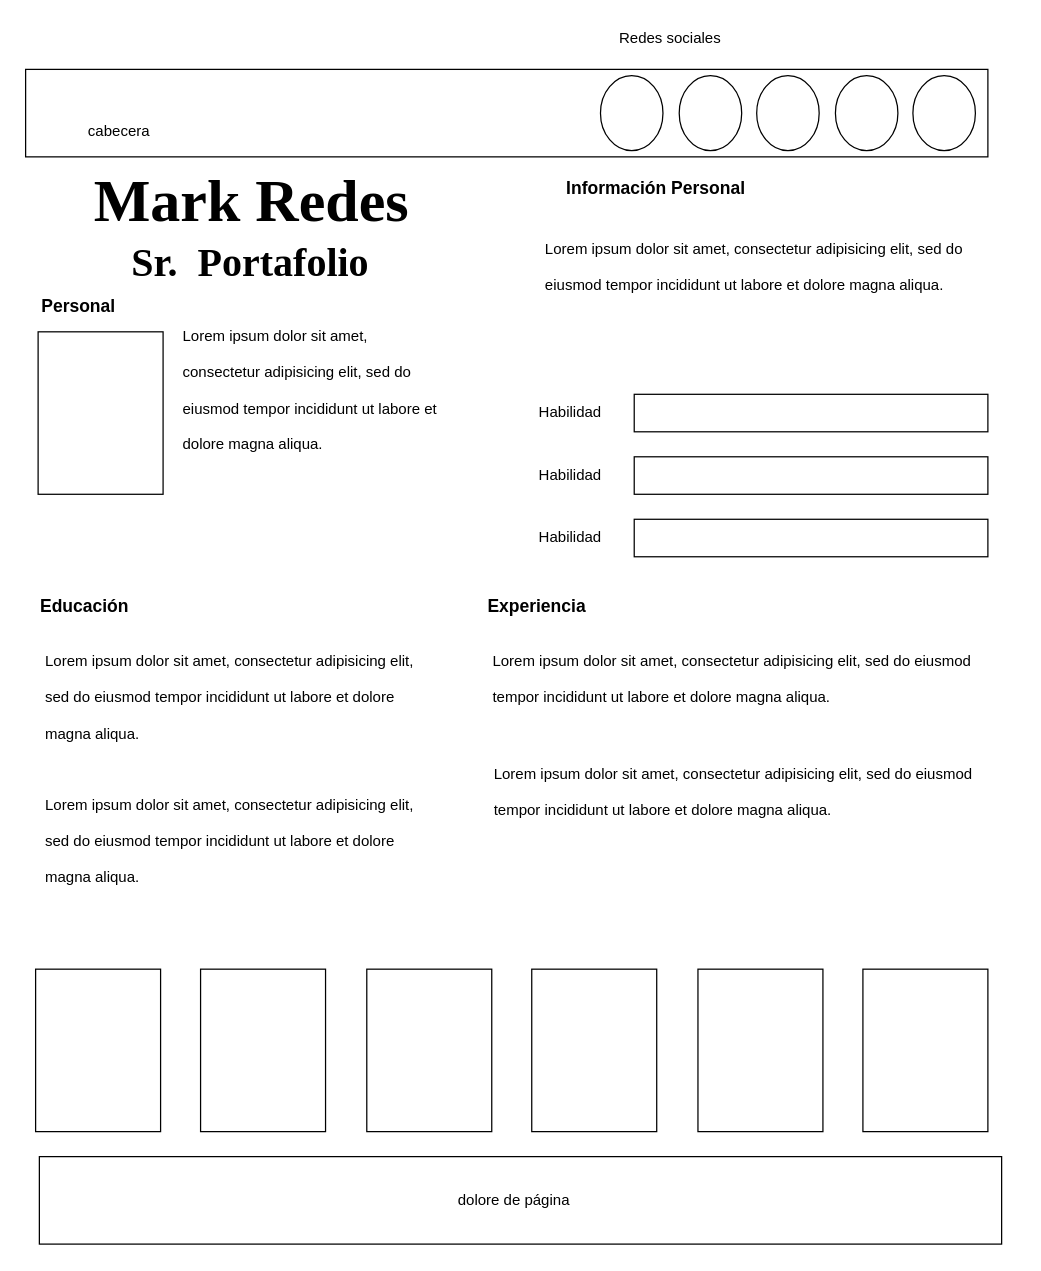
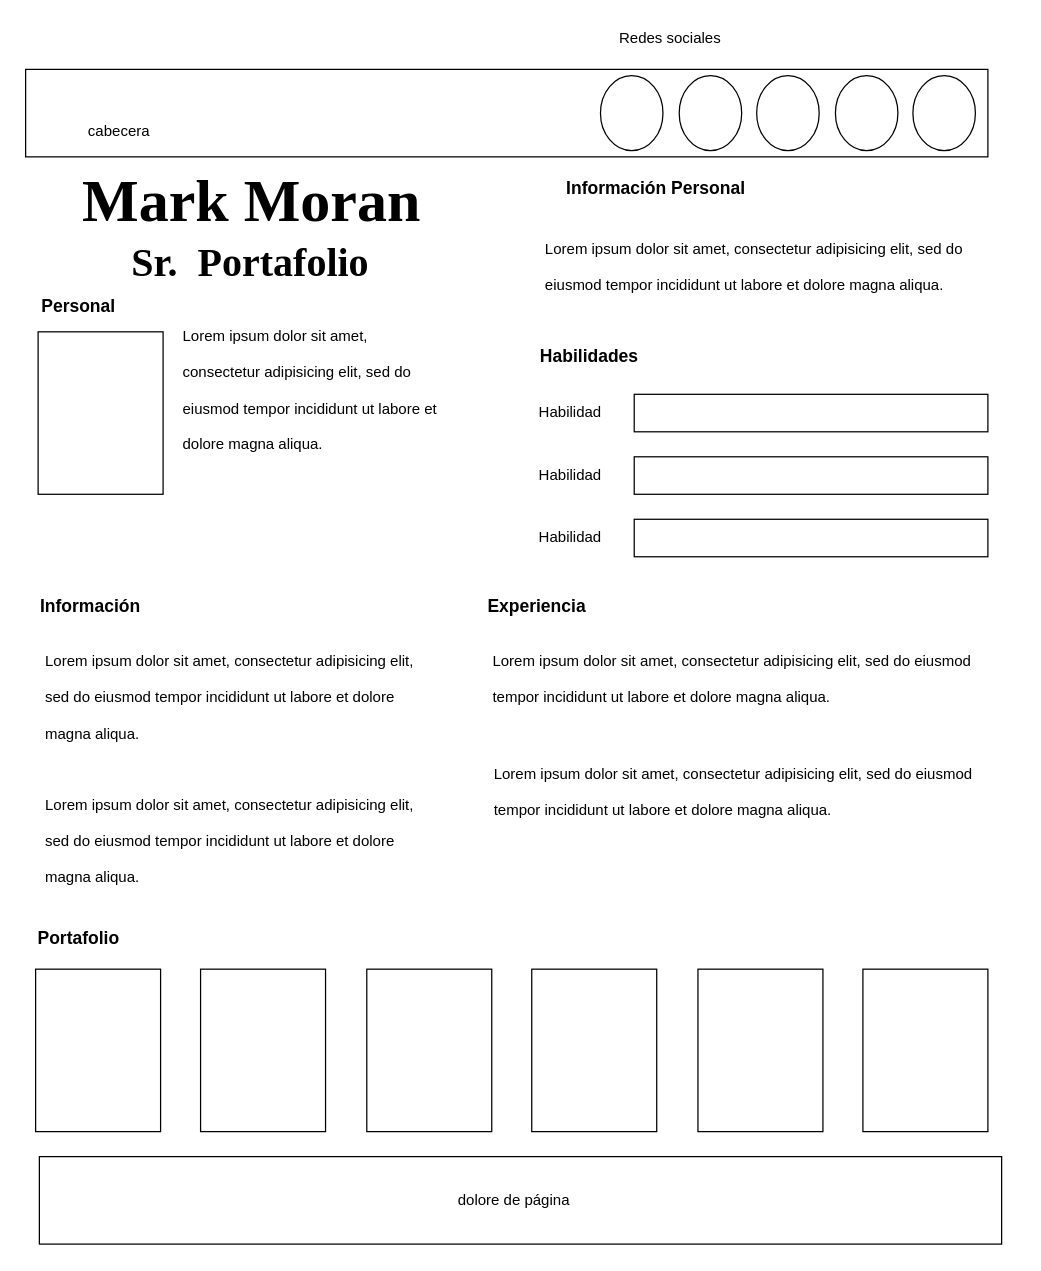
node "Mark Redes": label "Mark Redes" -> "Mark Moran"
node "Habilidades": added
node "Educación": label "Educación" -> "Información"
node "Portafolio": added
